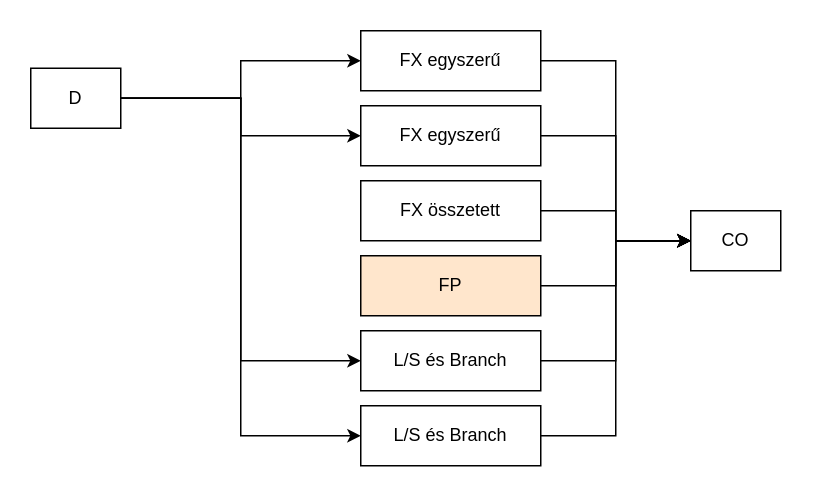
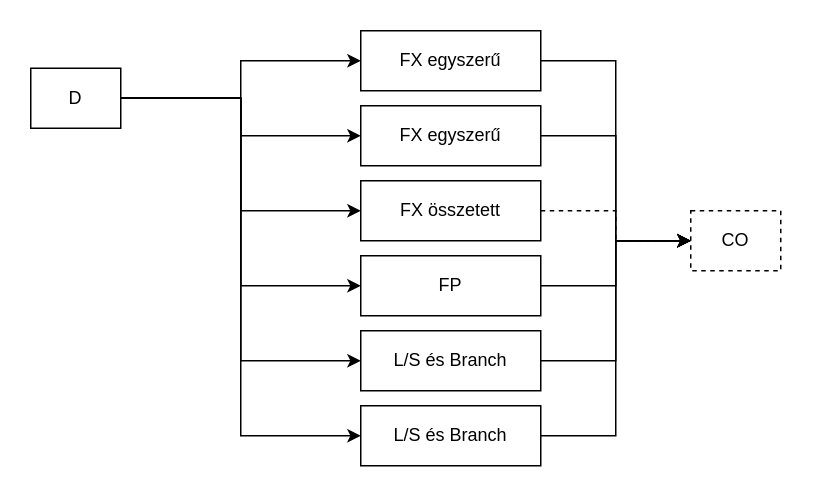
edge "D" -> "FX összetett": added
edge "FX összetett" -> "CO": style solid -> dashed
node "CO": style solid -> dashed
edge "D" -> "FP": added
node "FP": fillcolor #ffe6cc -> #ffffff
edge "FP" -> "CO": arrowhead classic -> none
